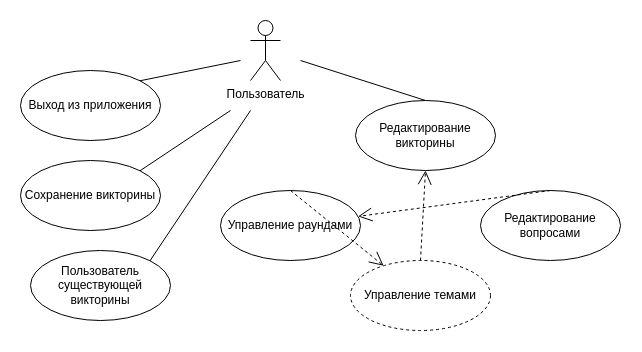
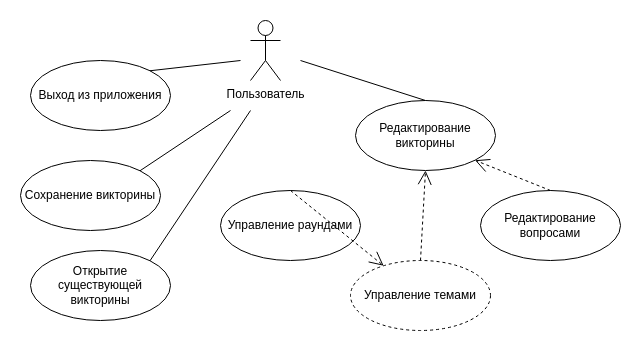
node "Выход из приложения": moved (91, 106) -> (101, 96)
edge "Редактирование вопросами" -> "Управление раундами": now "Редактирование вопросами" -> "Редактирование викторины"
node "Пользователь существующей викторины": label "Пользователь существующей викторины" -> "Открытие существующей викторины"
